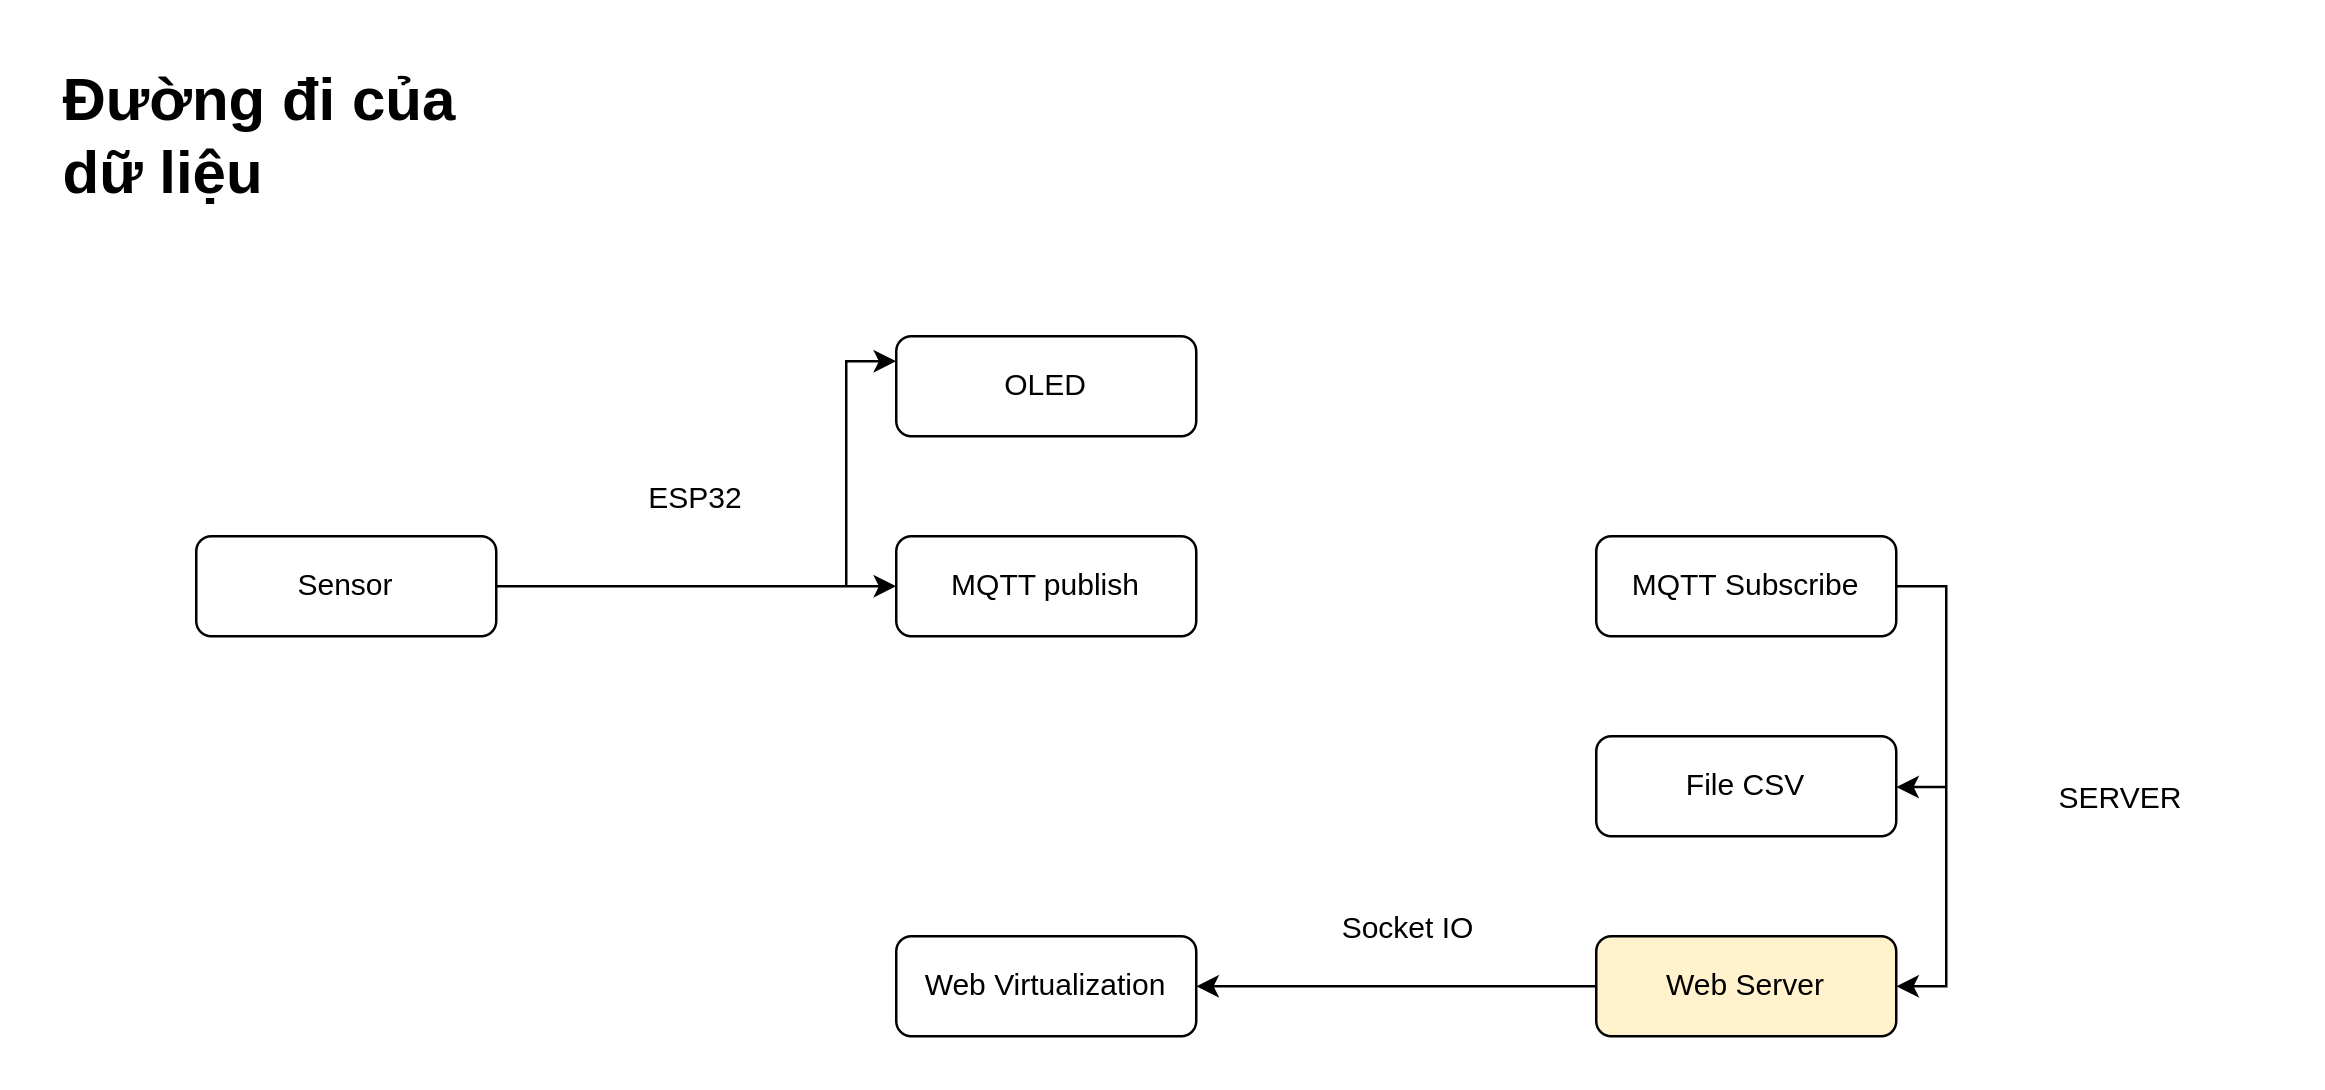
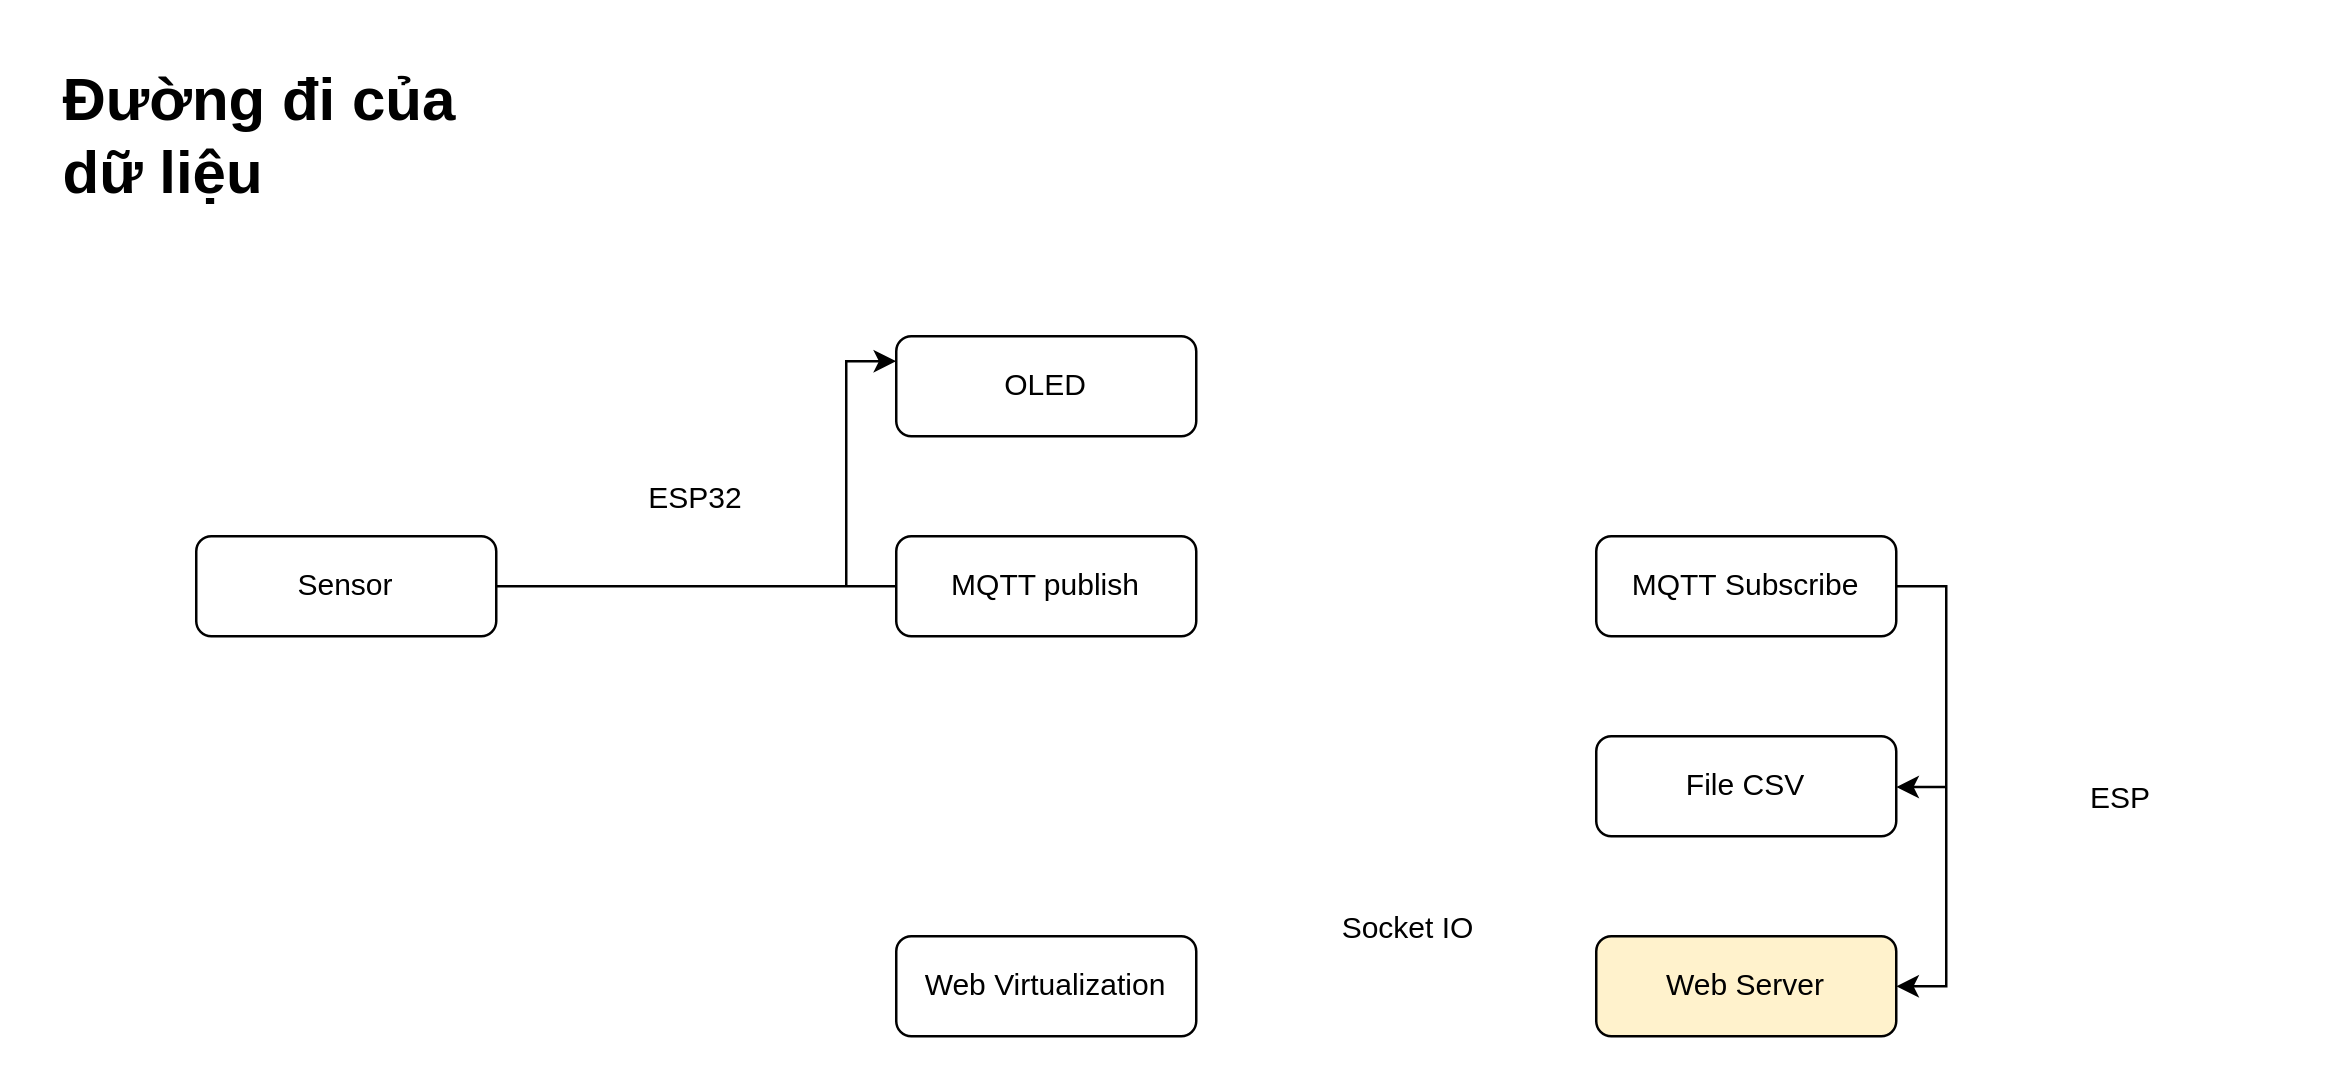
edge "Sensor" -> "MQTT publish": arrowhead classic -> none
node "SERVER": label "SERVER" -> "ESP"
edge "Web Server" -> "Web Virtualization": removed
